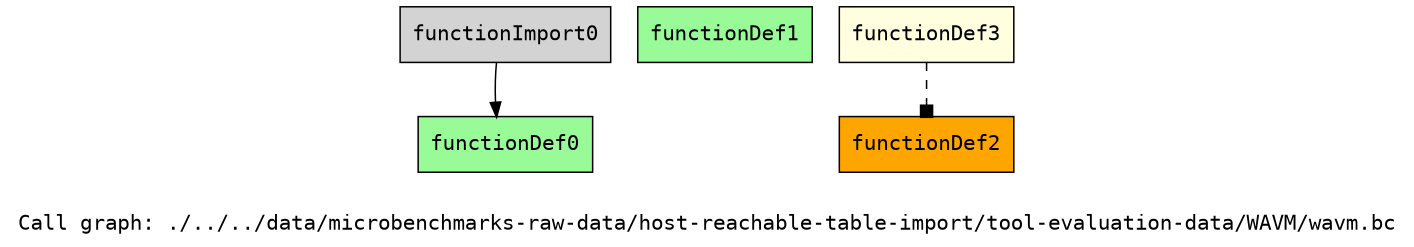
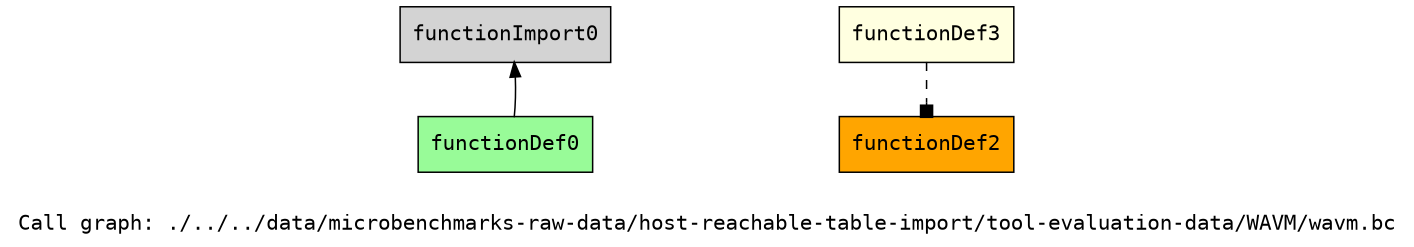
node "functionDef1": removed
edge "functionImport0" -> "functionDef0": reversed
